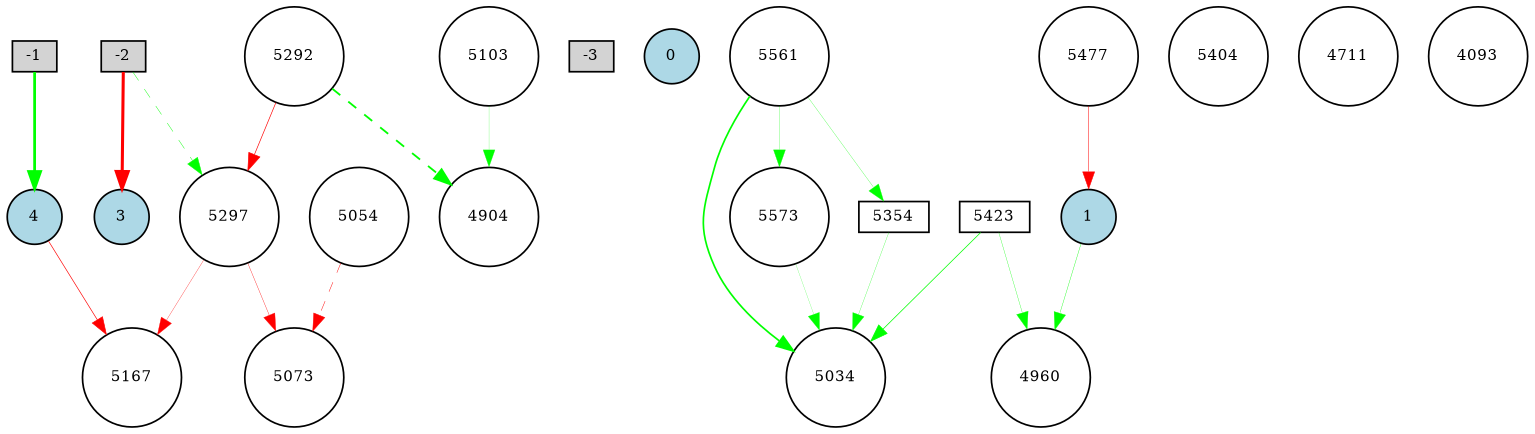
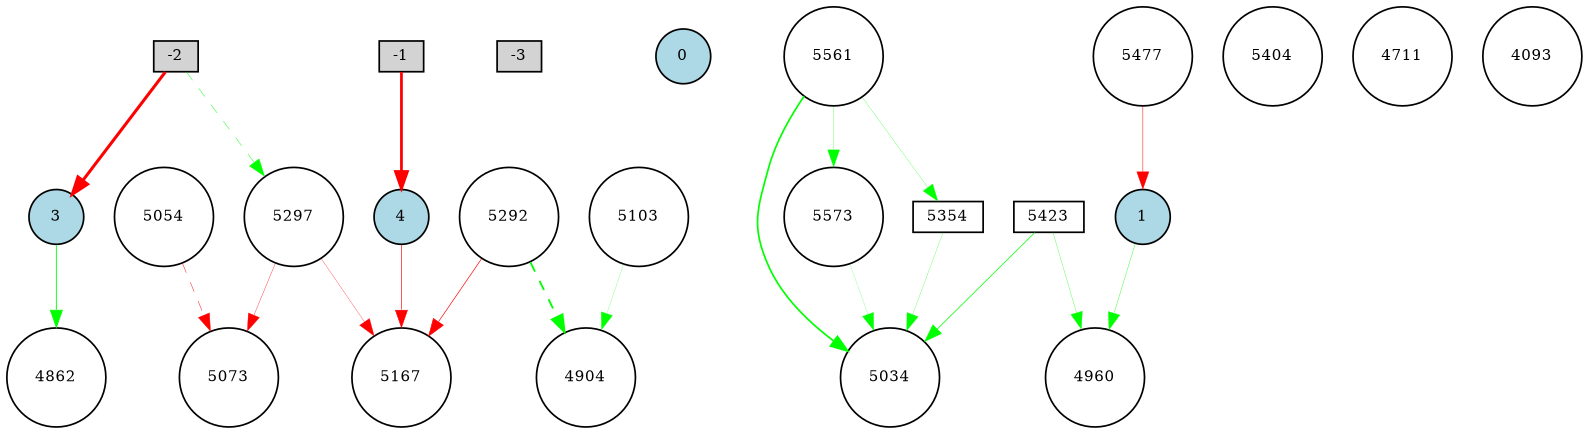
edge "-1" -> "4": color green -> red
edge "5292" -> "5297": now "5292" -> "5167"
node "4862": added
